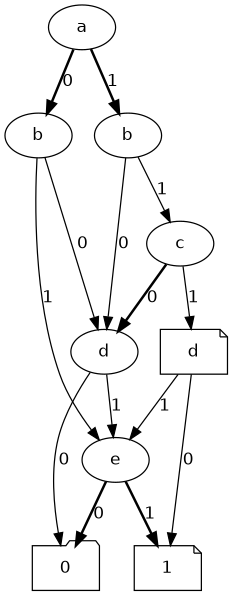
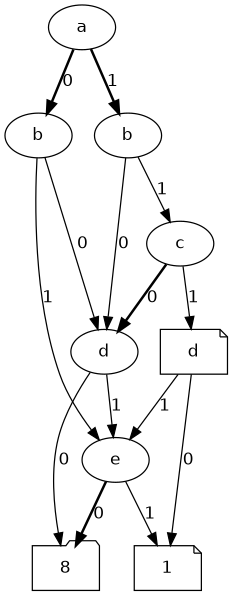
edge "e" -> "1": style bold -> solid
node "0": label "0" -> "8"
